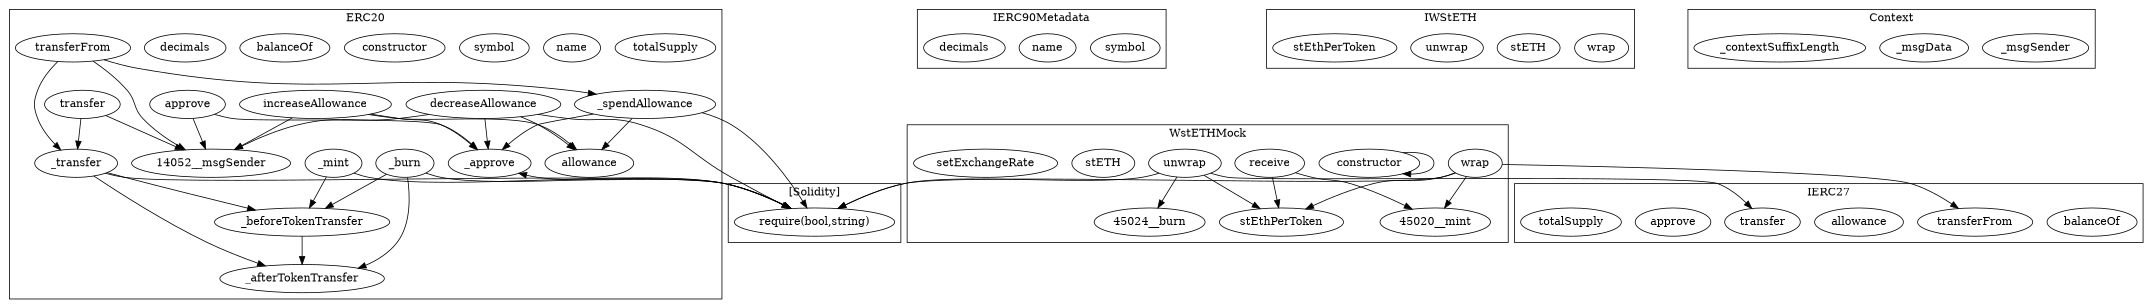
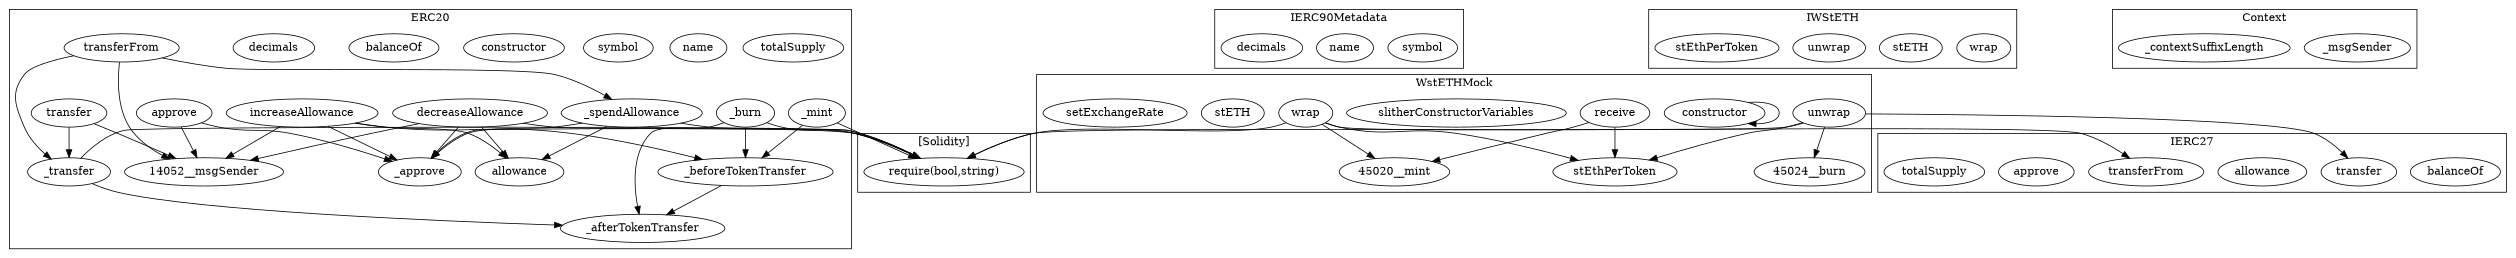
node "_msgData": removed
node "slitherConstructorVariables": added
edge "_transfer" -> "_beforeTokenTransfer": now "increaseAllowance" -> "_beforeTokenTransfer"
